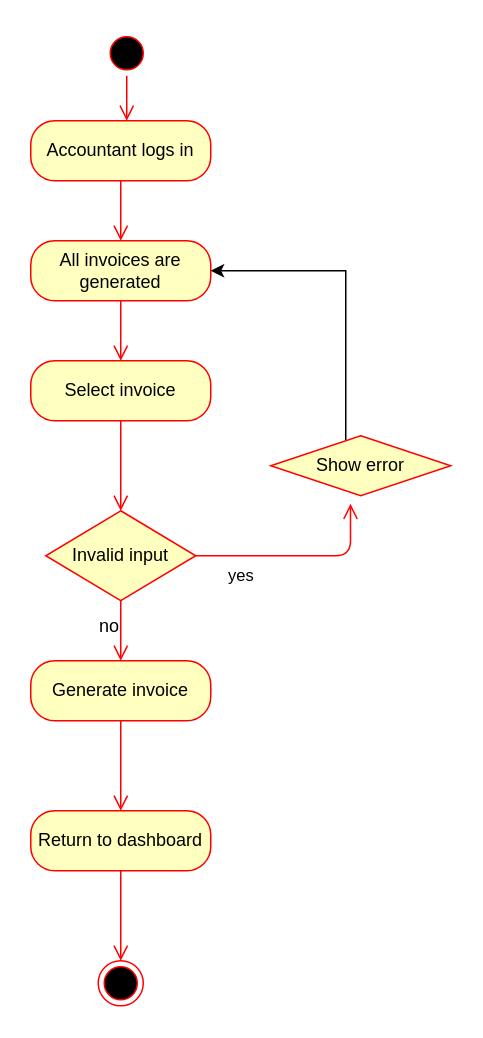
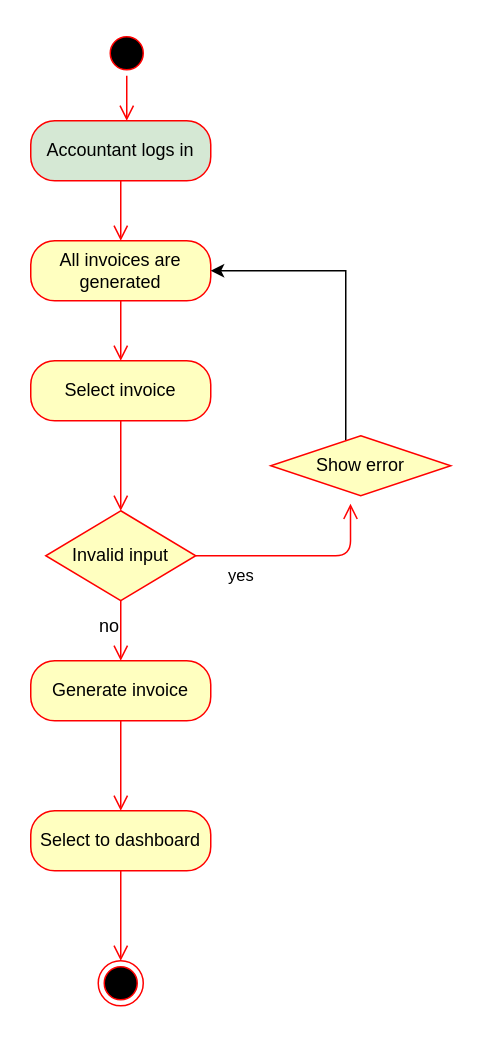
node "Accountant logs in": fillcolor #ffffc0 -> #d5e8d4
node "Return to dashboard": label "Return to dashboard" -> "Select to dashboard"
